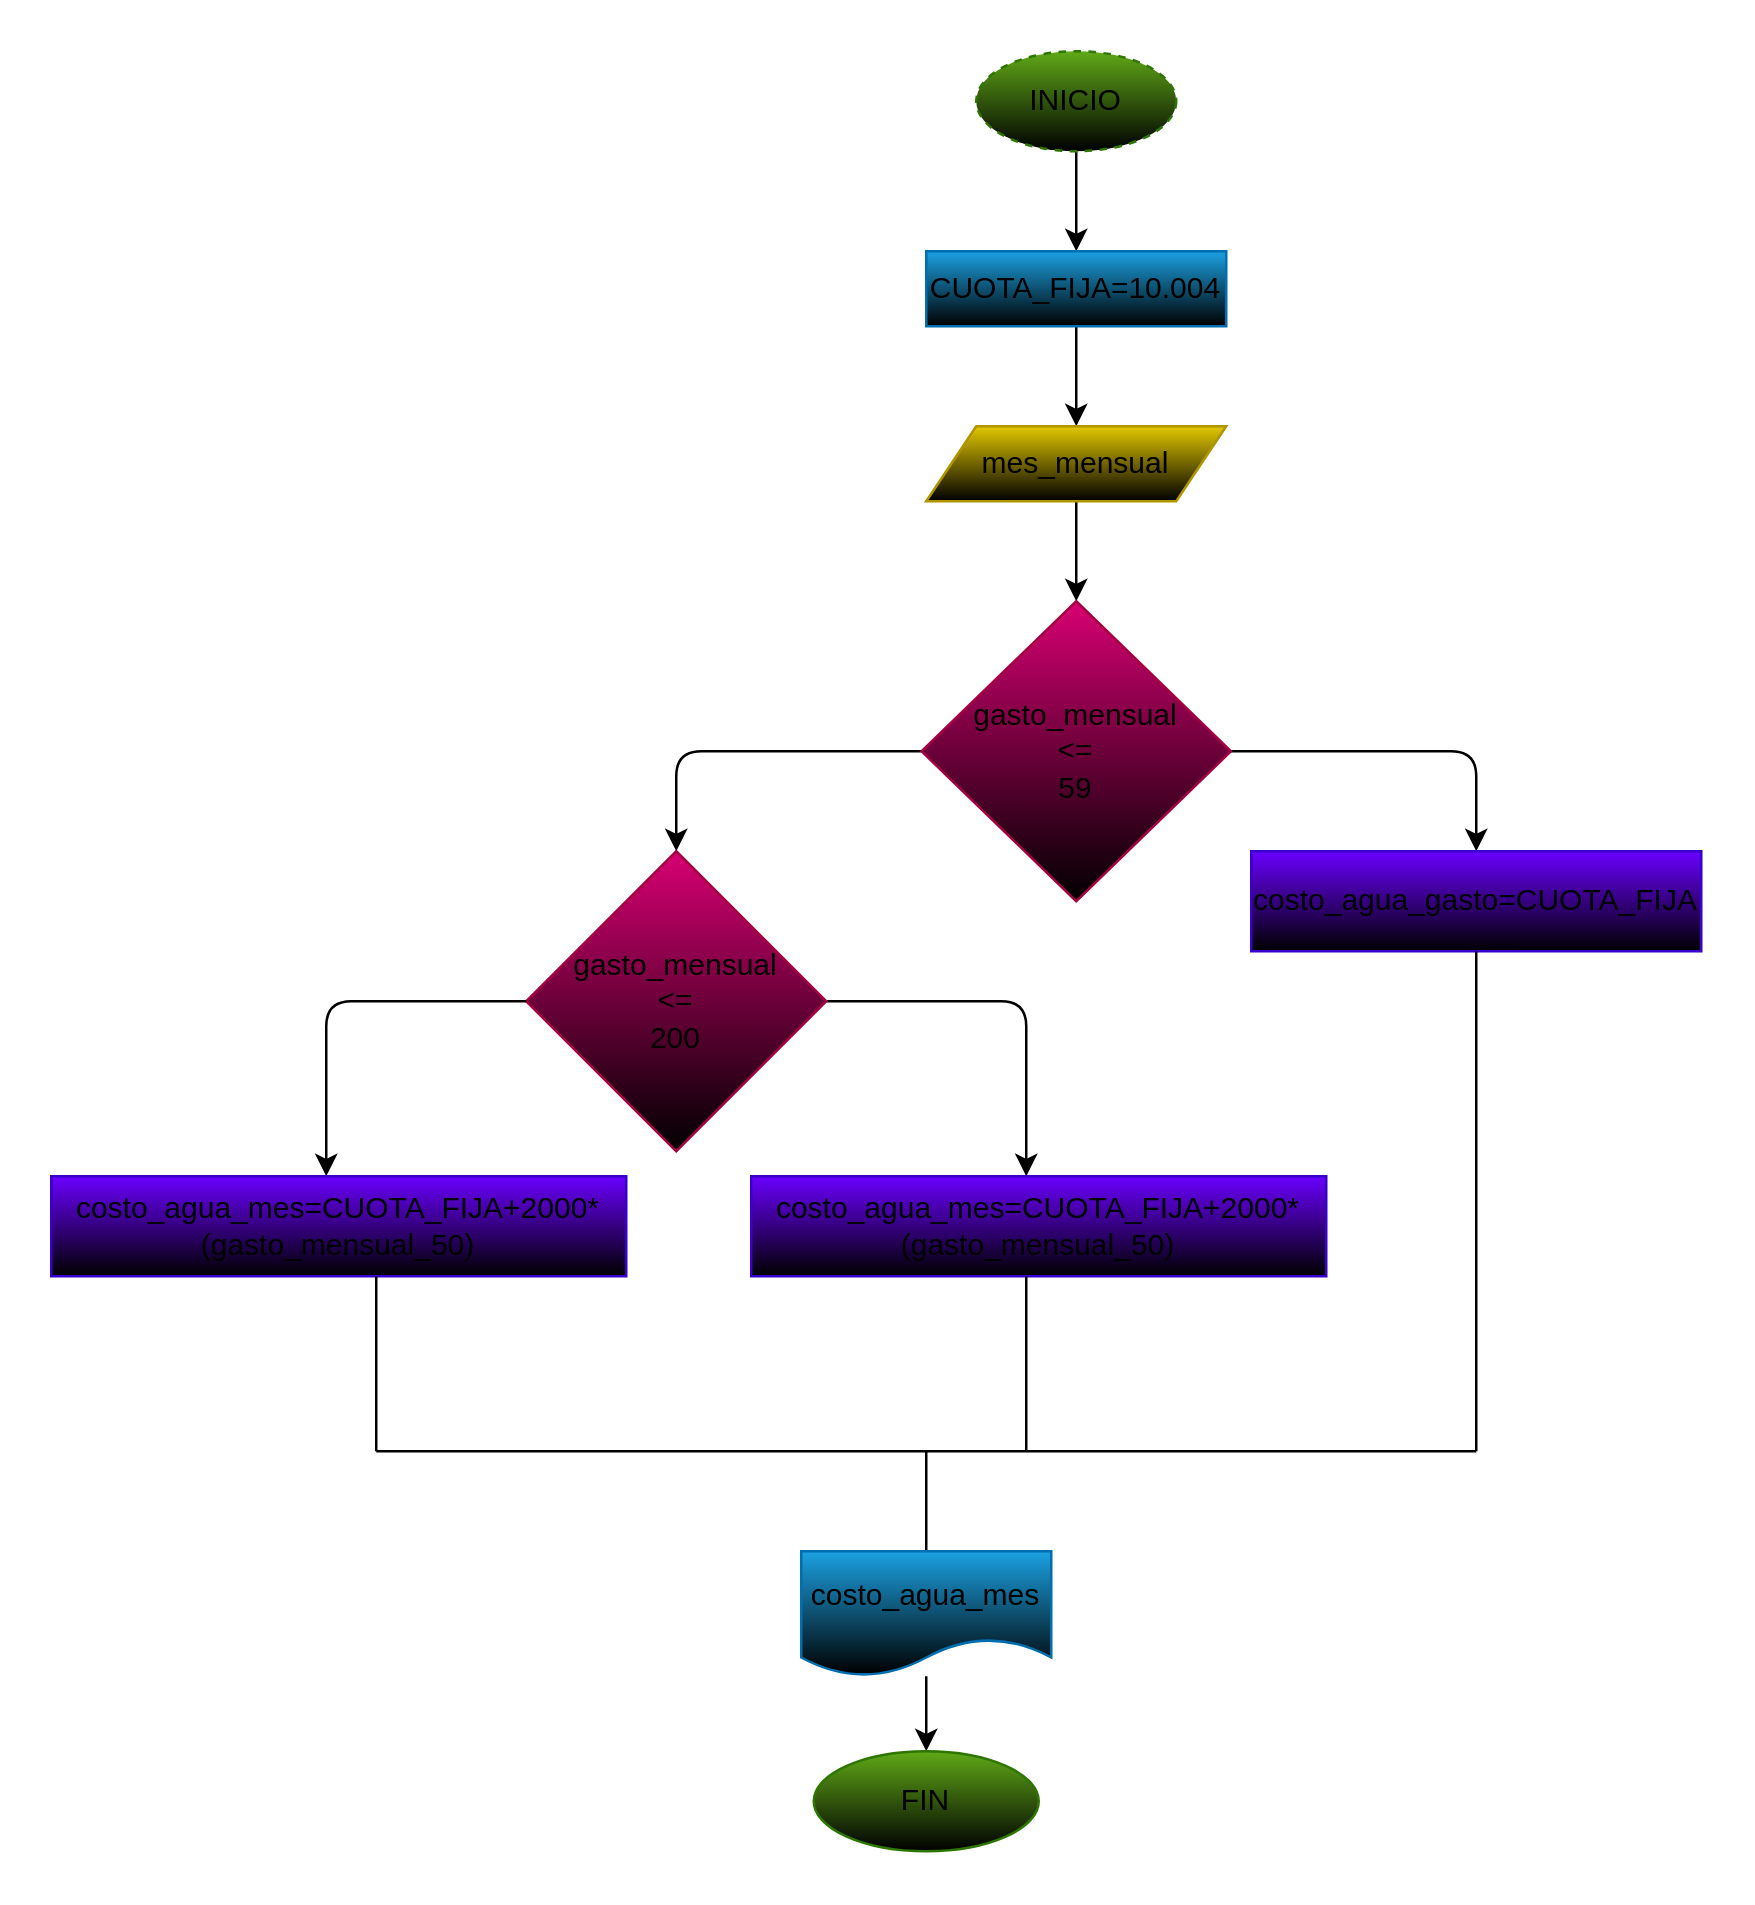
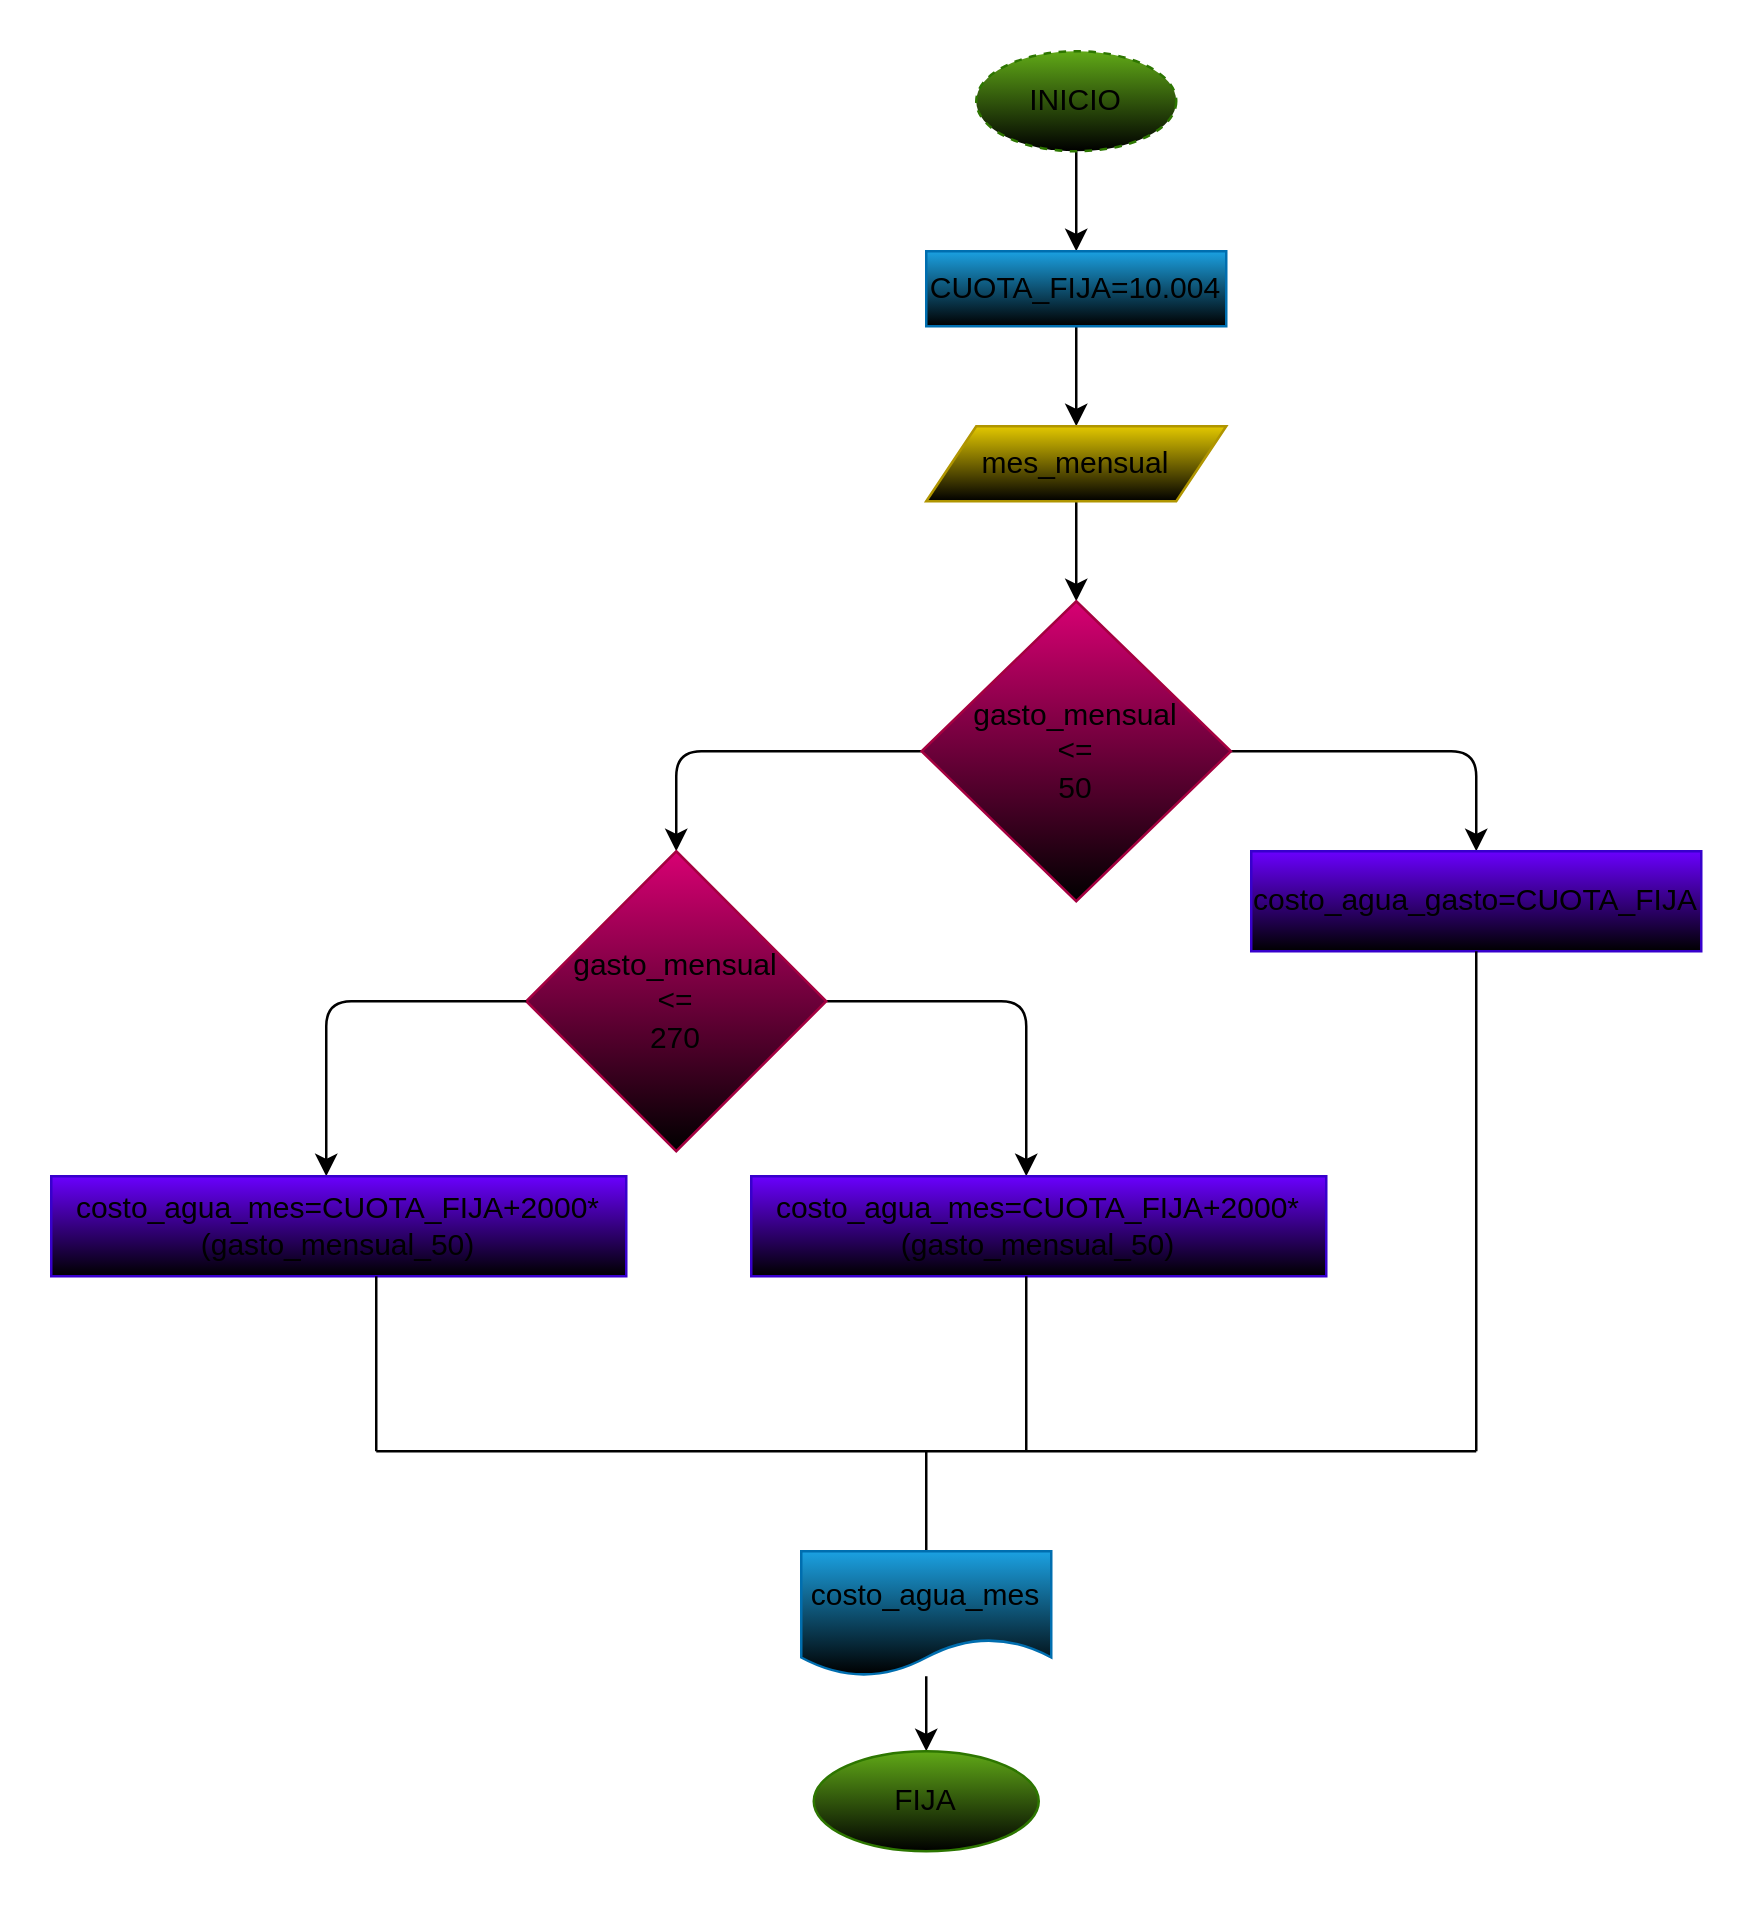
node "gasto_mensual <= 59": label "gasto_mensual <= 59" -> "gasto_mensual <= 50"
node "gasto_mensual <= 200": label "gasto_mensual <= 200" -> "gasto_mensual <= 270"
node "FIN": label "FIN" -> "FIJA"
